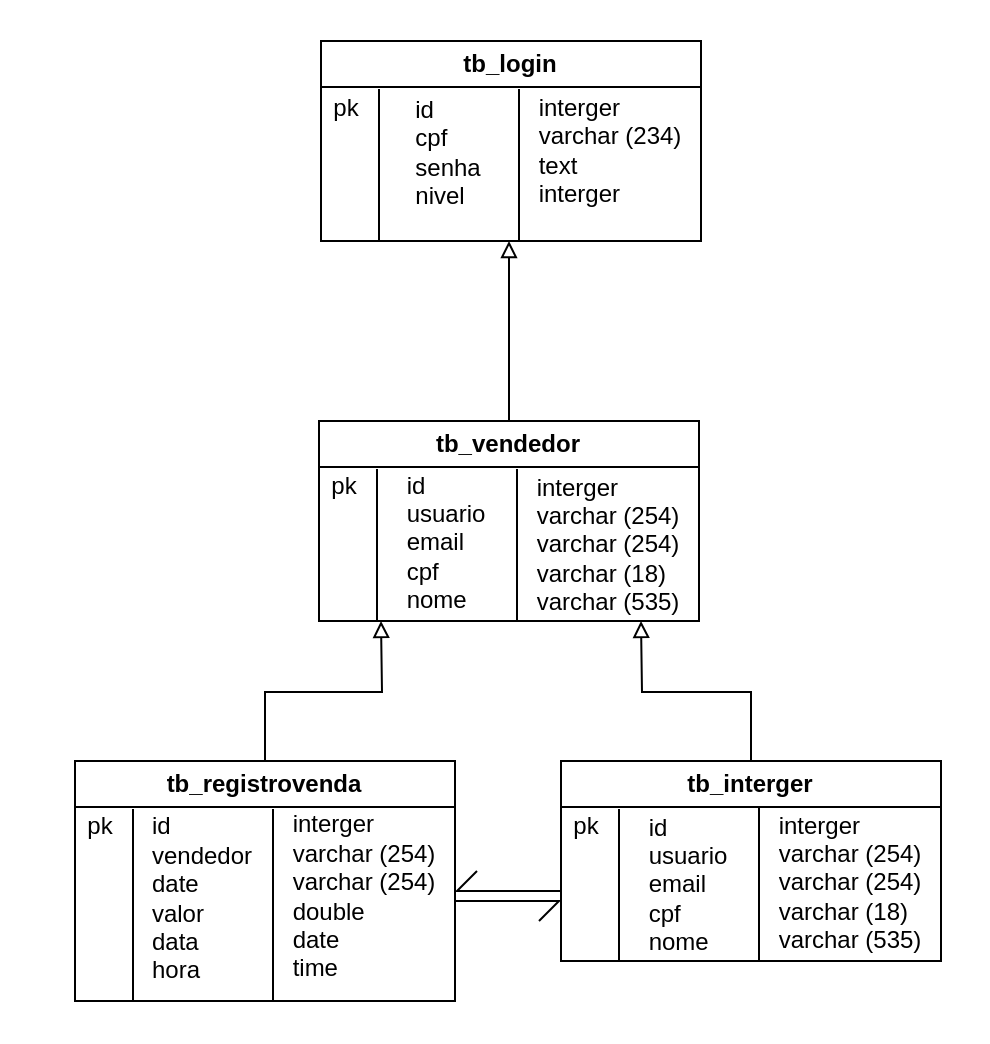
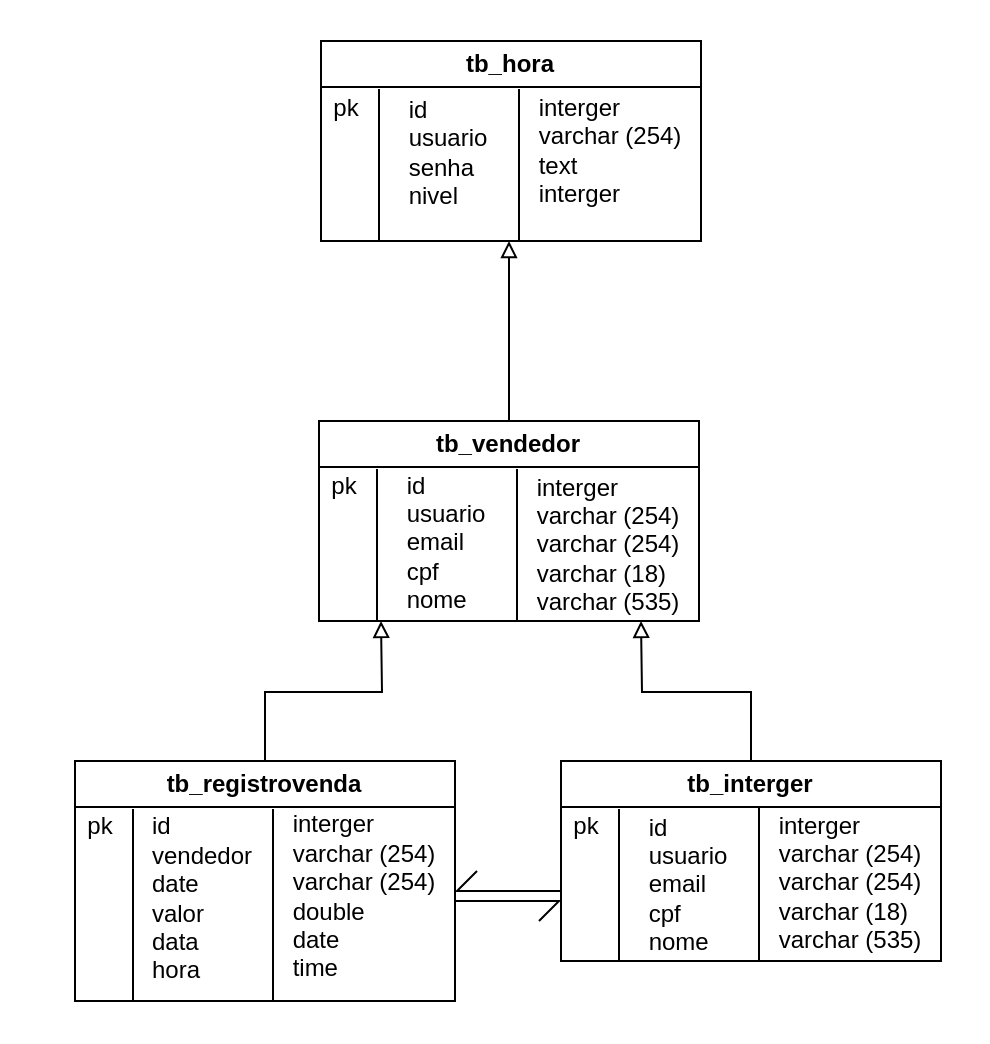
node "tb_login": label "tb_login" -> "tb_hora"
node "interger varchar (234) text interger": label "interger varchar (234) text interger" -> "interger varchar (254) text interger"
node "id cpf senha nivel": label "id cpf senha nivel" -> "id usuario senha nivel"
